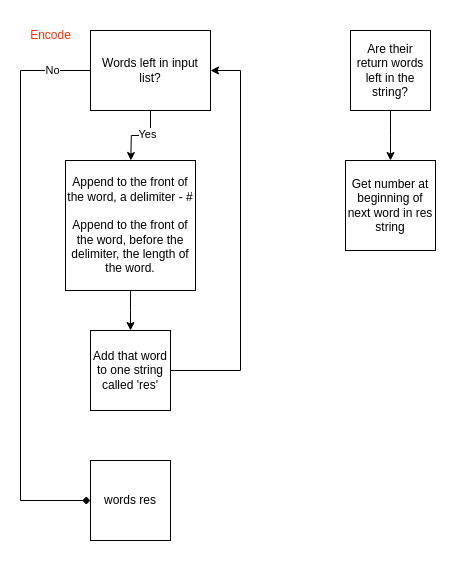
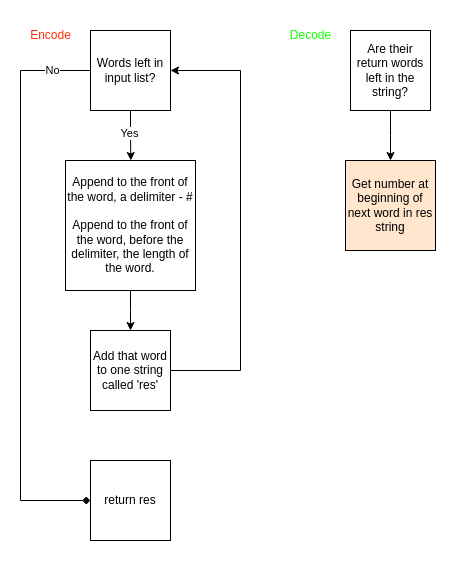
node "Decode": added
node "Words left in input list?": size 120x80 -> 80x80
node "Get number at beginning of next word in res string": fillcolor #ffffff -> #ffe6cc
node "words res": label "words res" -> "return res"
